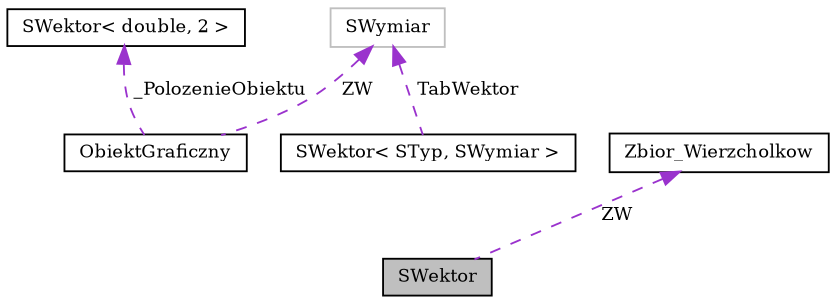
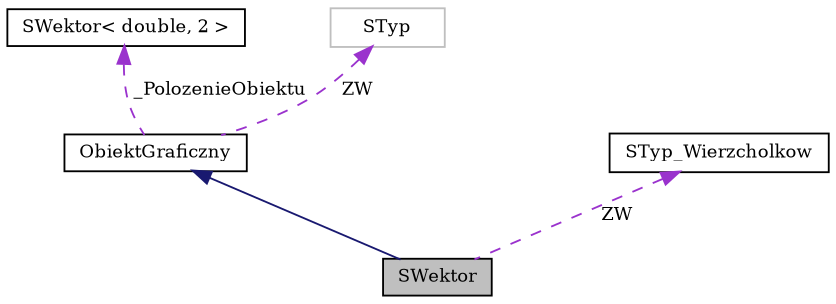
node "SWymiar": label "SWymiar" -> "STyp"
node "SWektor< STyp, SWymiar >": removed
node "Zbior_Wierzcholkow": label "Zbior_Wierzcholkow" -> "STyp_Wierzcholkow"
edge "SWektor" -> "ObiektGraficzny": added
